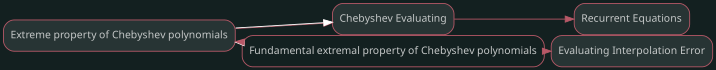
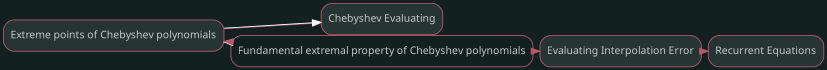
edge "Chebyshev Evaluating" -> "Recurrent Equations": now "Evaluating Interpolation Error" -> "Recurrent Equations"
node "Extreme property of Chebyshev polynomials": label "Extreme property of Chebyshev polynomials" -> "Extreme points of Chebyshev polynomials"
